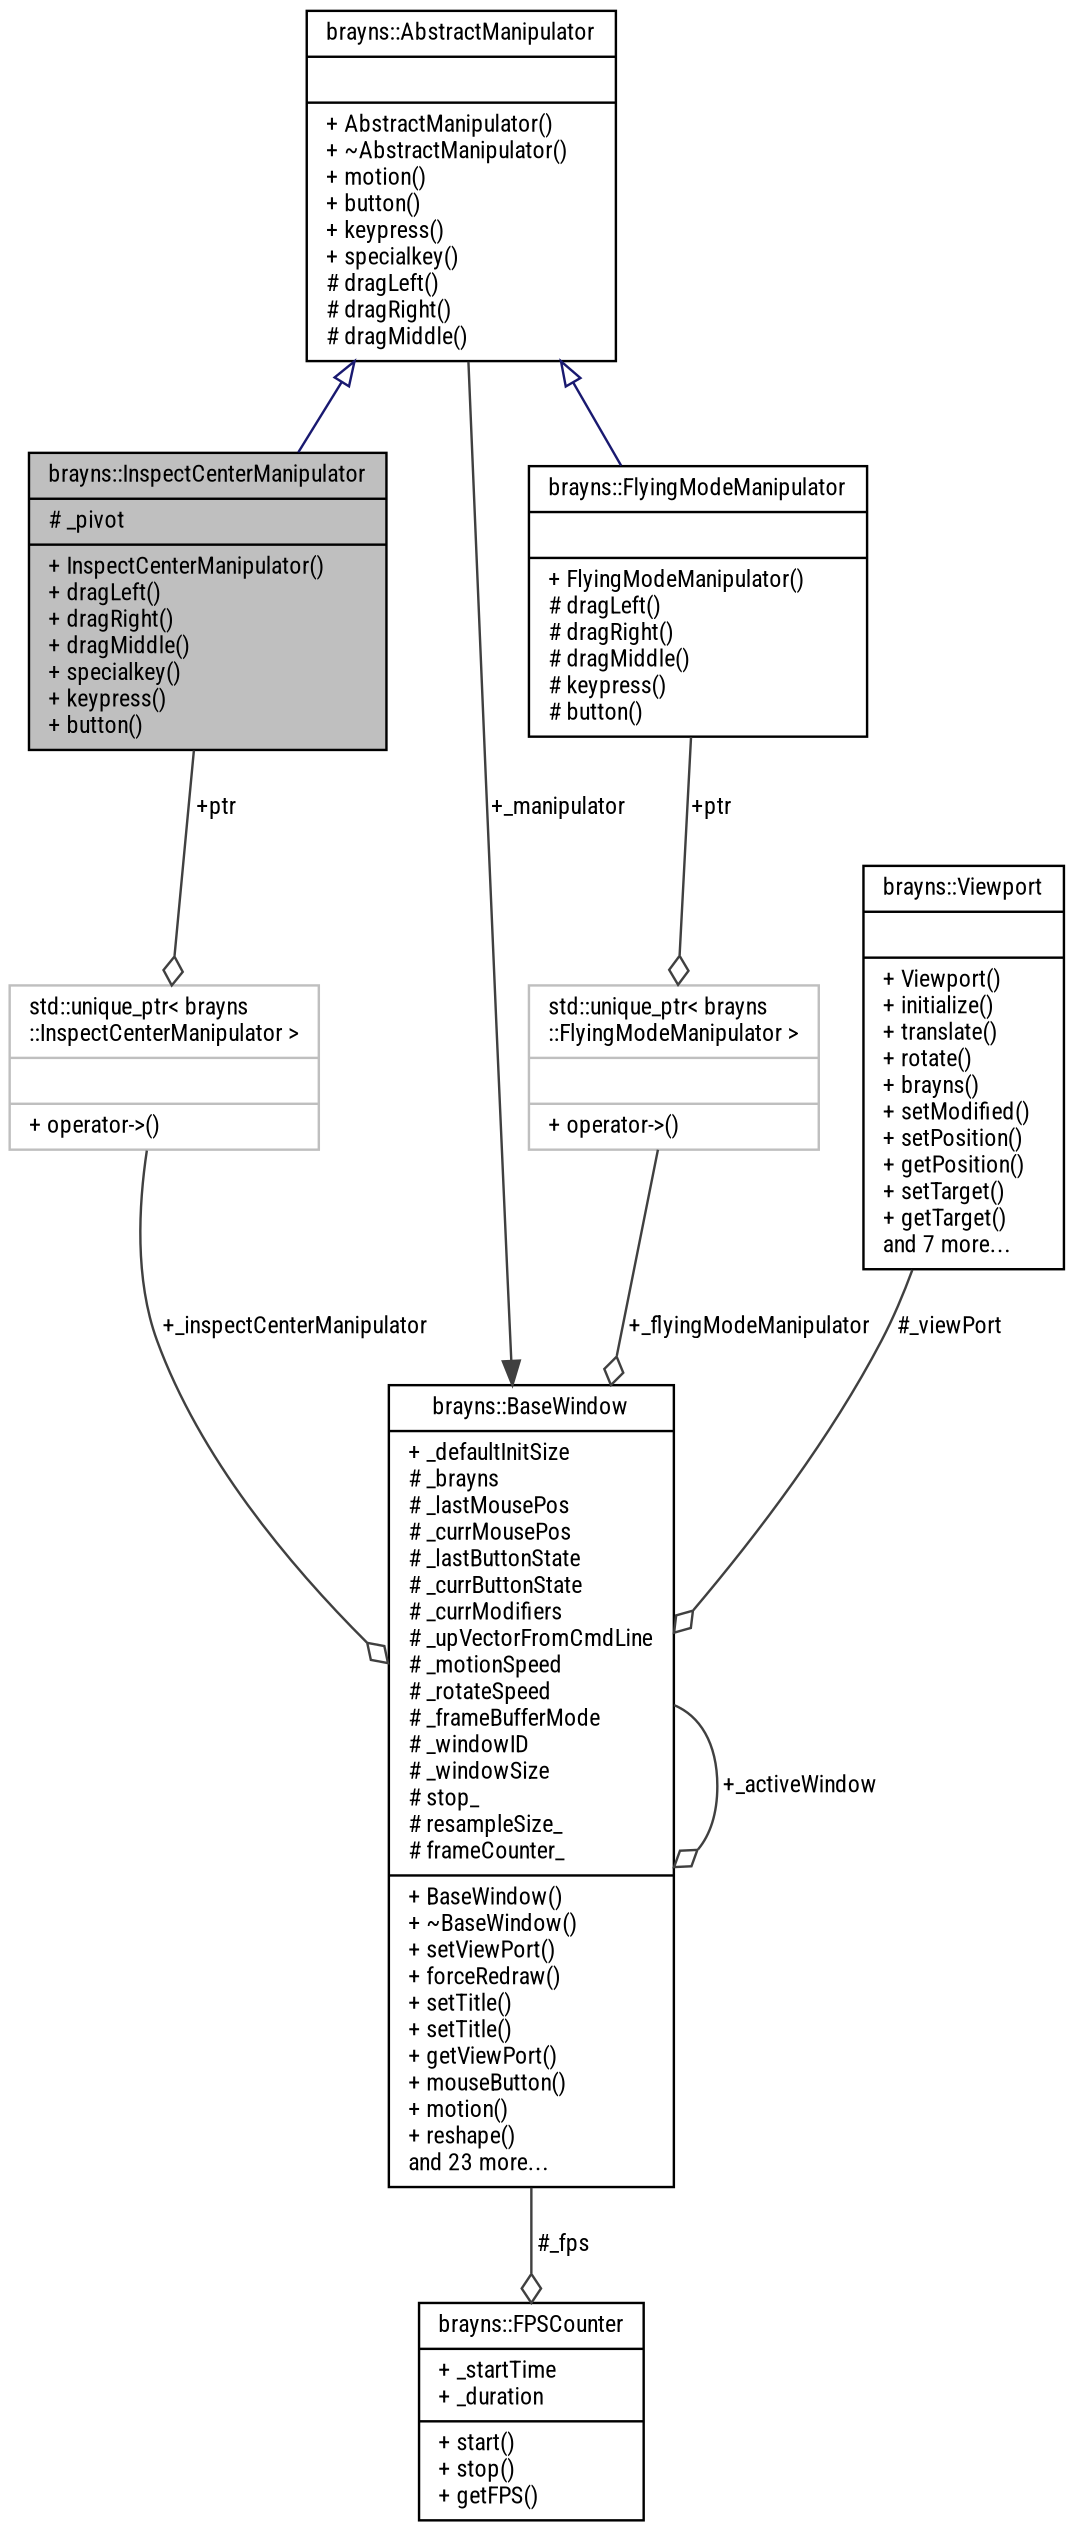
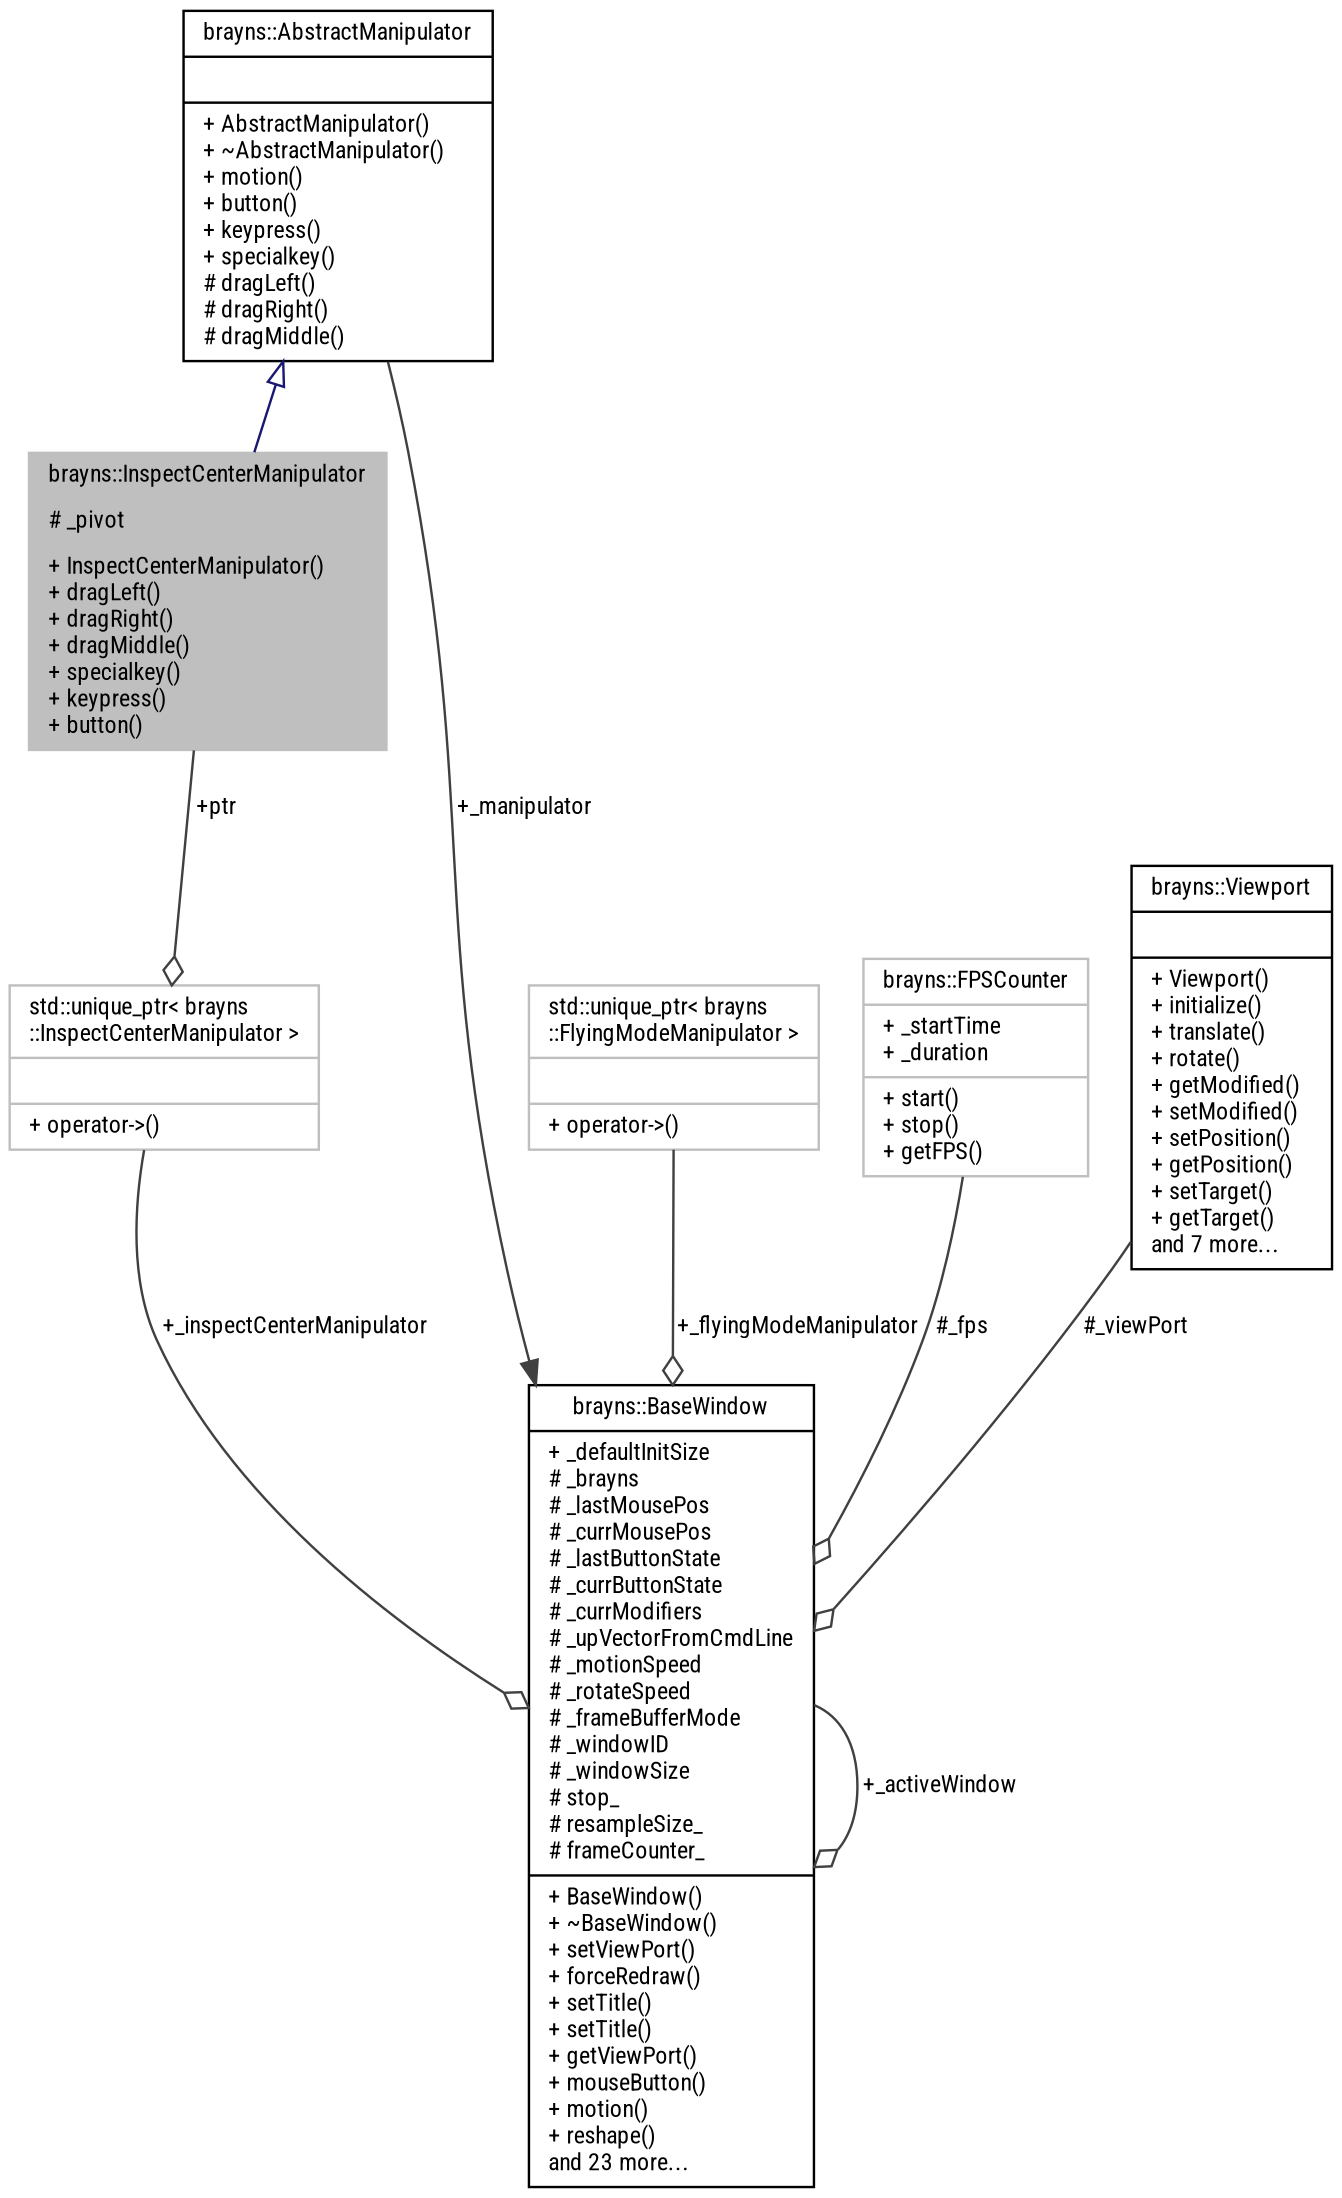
node "brayns::InspectCenterManipulator": color black -> grey75
node "brayns::FlyingModeManipulator": removed
node "brayns::Viewport": text "+ brayns()" -> "+ getModified()"
edge "brayns::BaseWindow" -> "brayns::FPSCounter": reversed
node "brayns::FPSCounter": color black -> grey75
